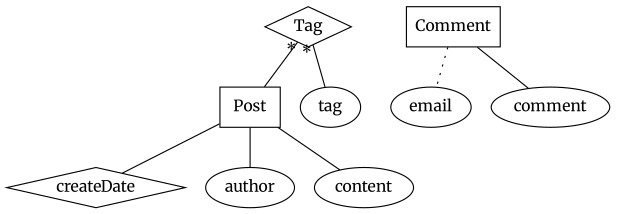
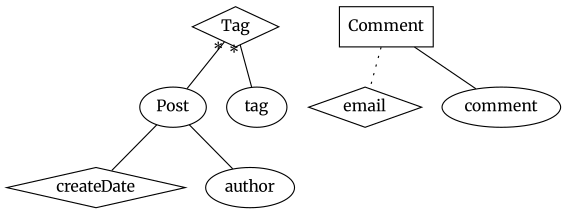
node "Post": shape box -> ellipse
node "email": shape ellipse -> diamond
node "content": removed
